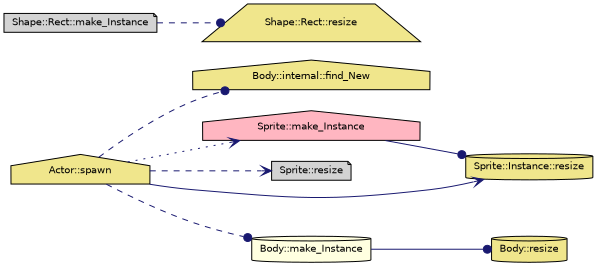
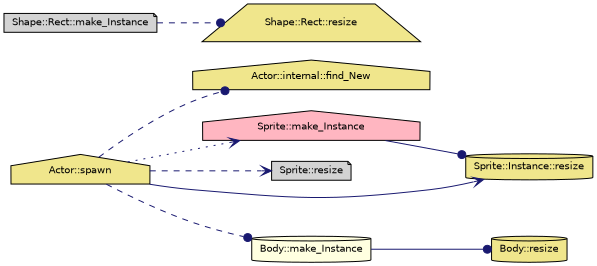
node "Body::internal::find_New": label "Body::internal::find_New" -> "Actor::internal::find_New"
